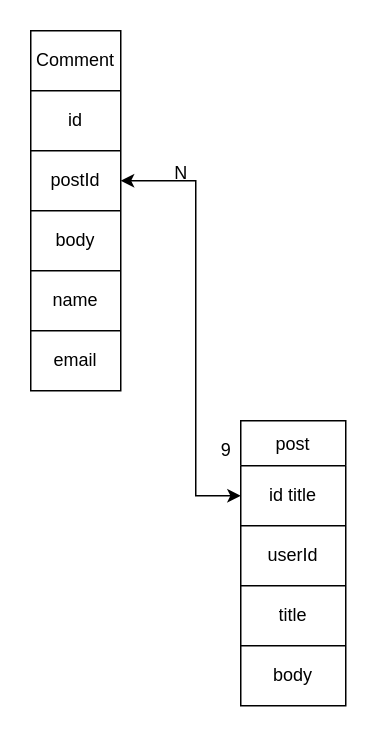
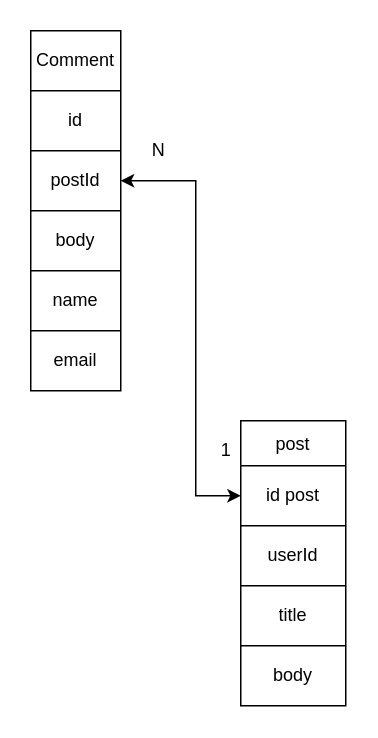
node "N": moved (181, 173) -> (158, 151)
node "9": label "9" -> "1"
node "id title": label "id title" -> "id post"
